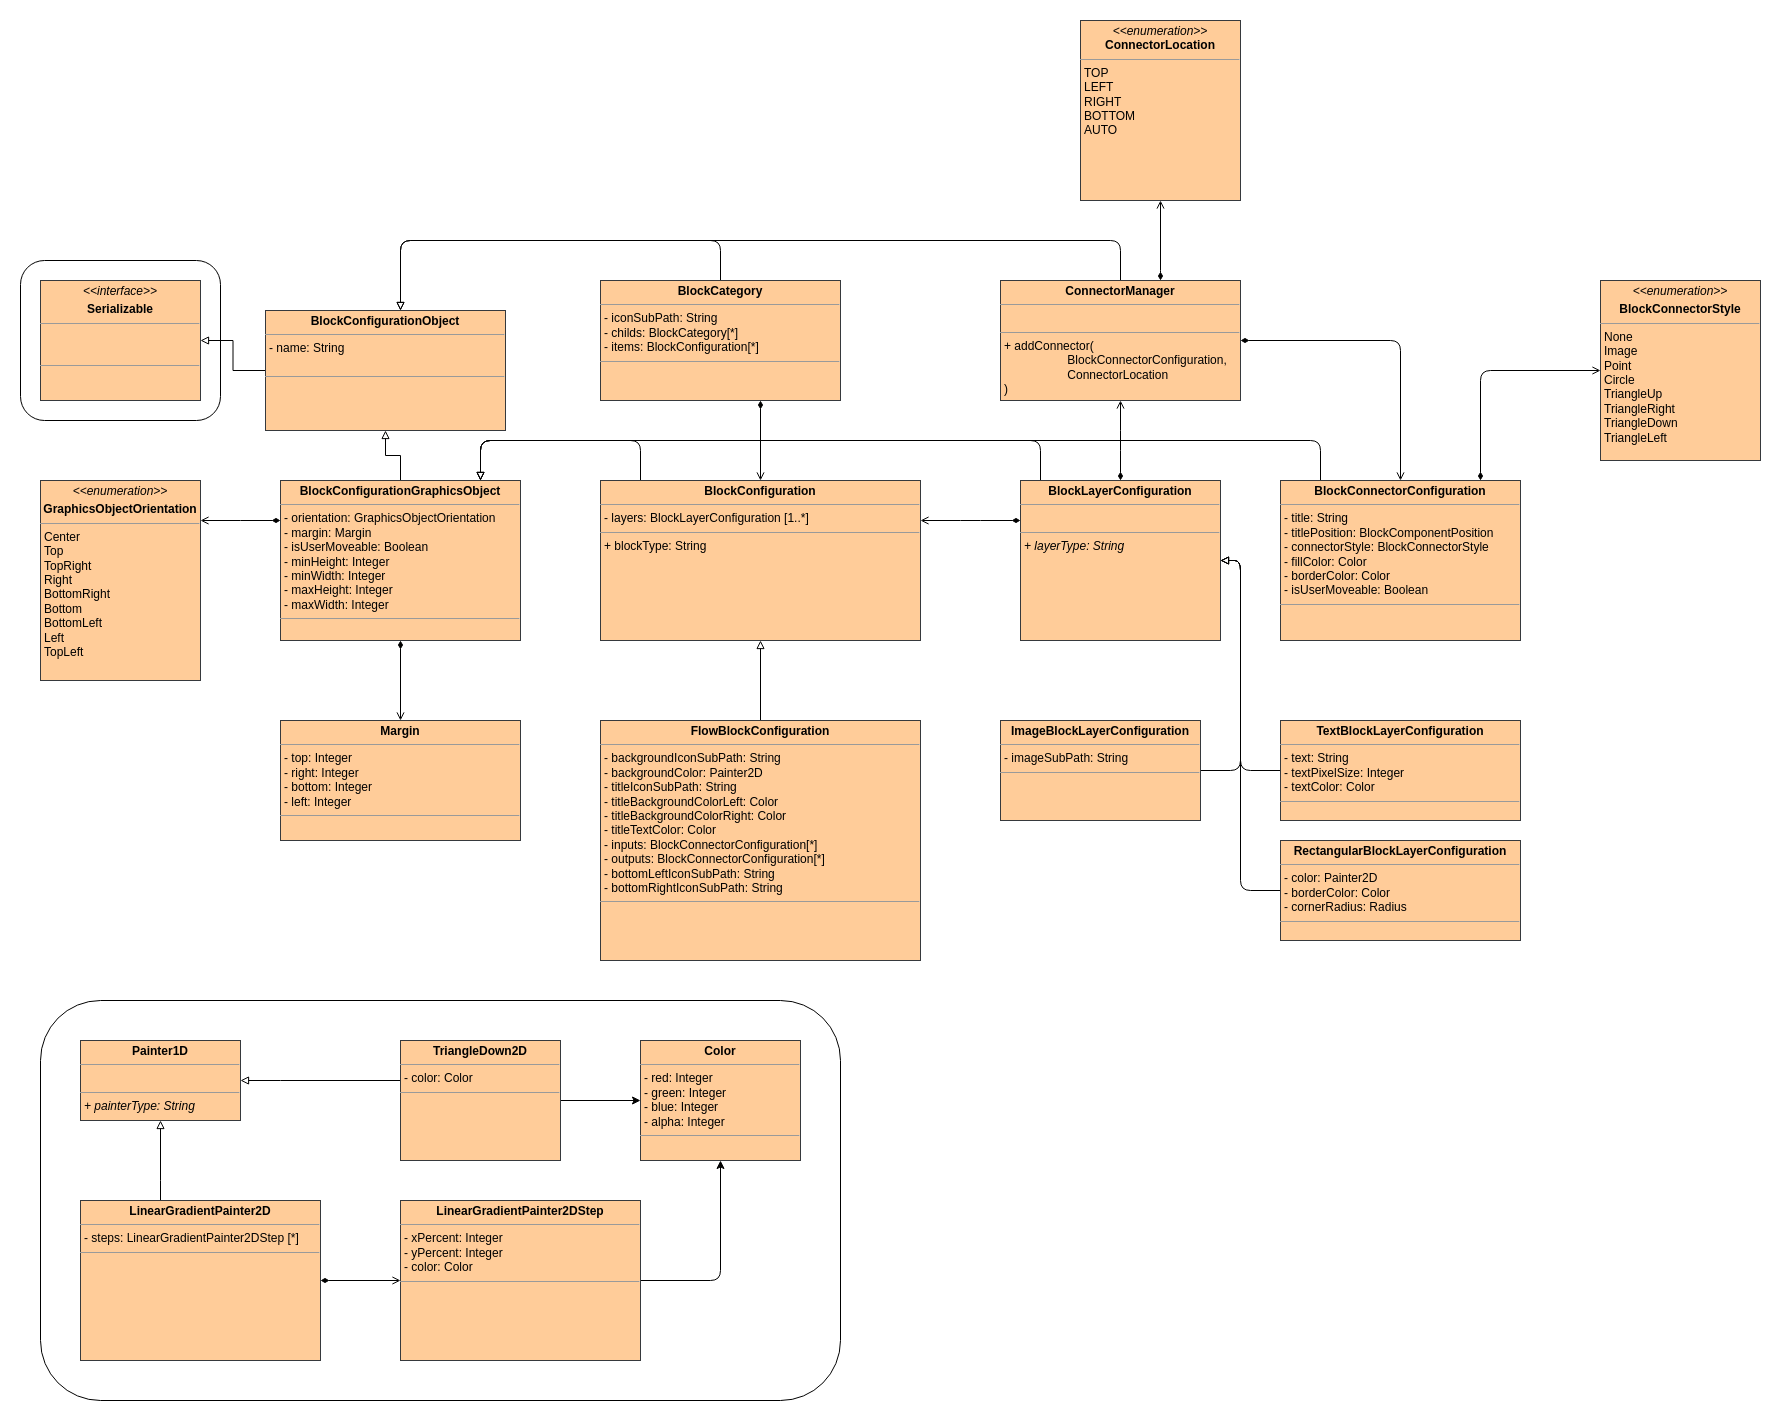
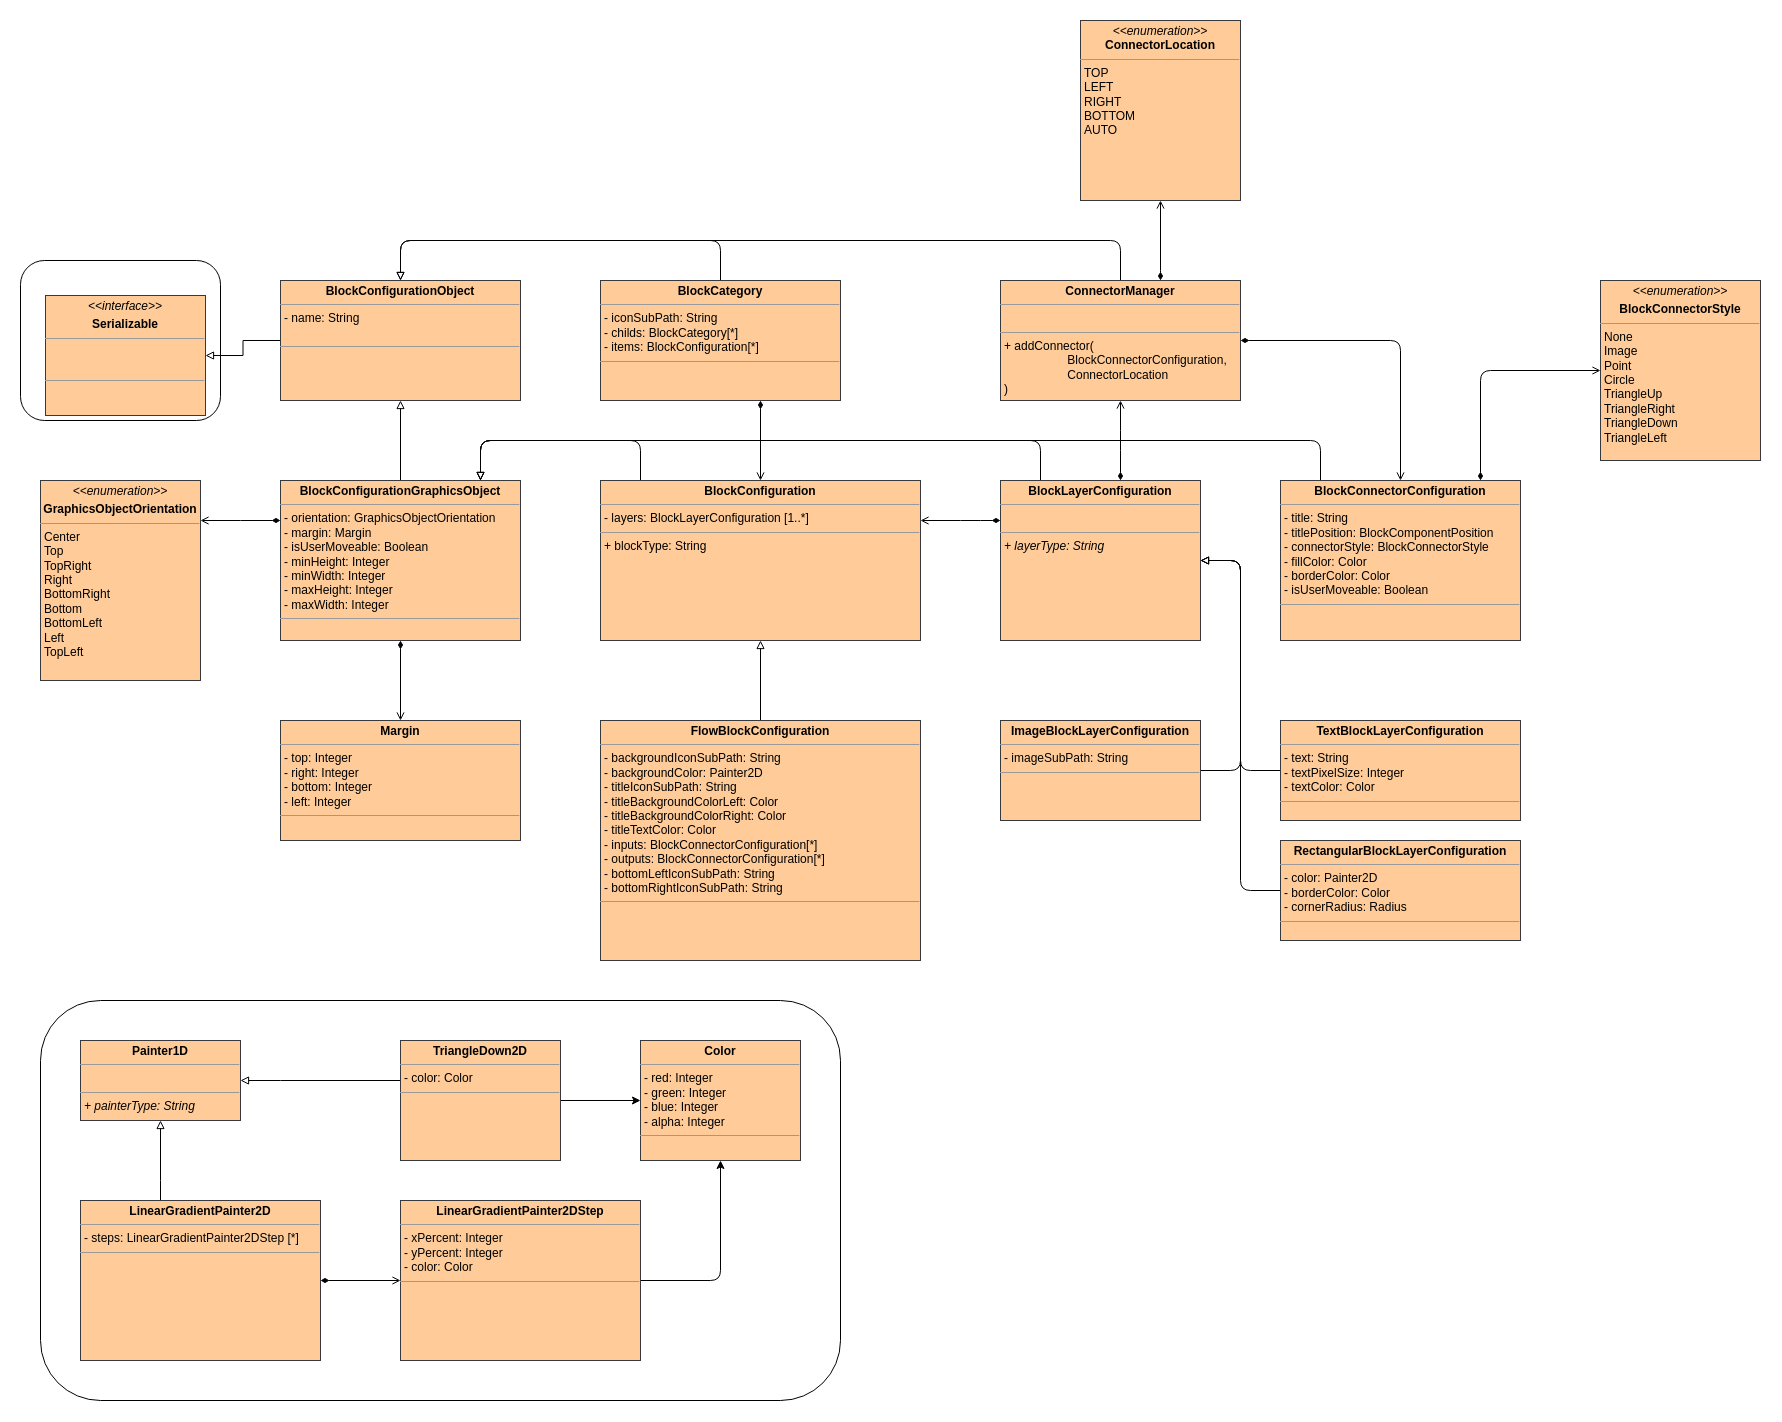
node "<<interface>> Serializable": moved (121, 341) -> (126, 356)
node "BlockConfigurationObject - name: String": moved (386, 371) -> (401, 341)
node "BlockLayerConfiguration + layerType: String": moved (1121, 561) -> (1101, 561)
